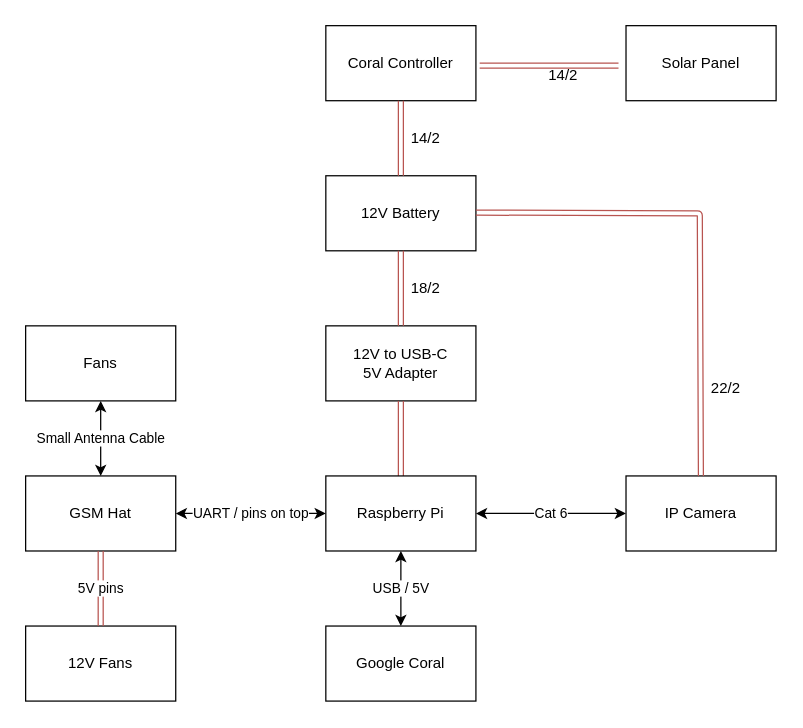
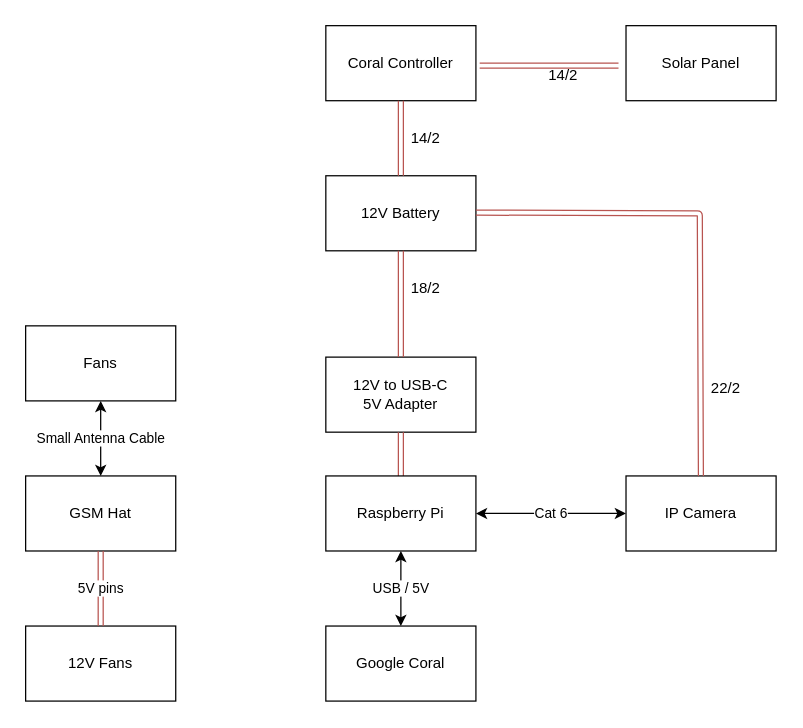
node "12V to USB-C 5V Adapter": moved (401, 363) -> (401, 394)
edge "GSM Hat" -- "Raspberry Pi": removed, label "UART / pins on top"
